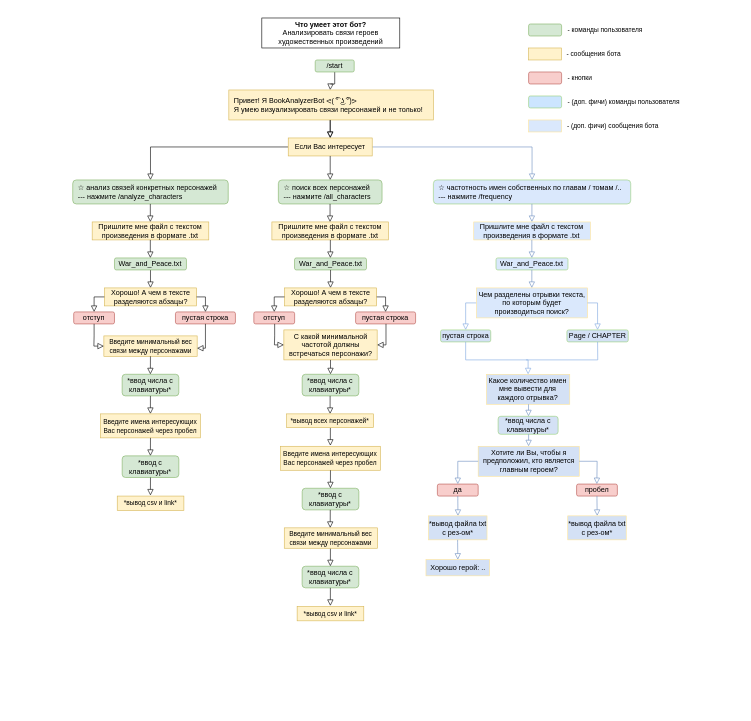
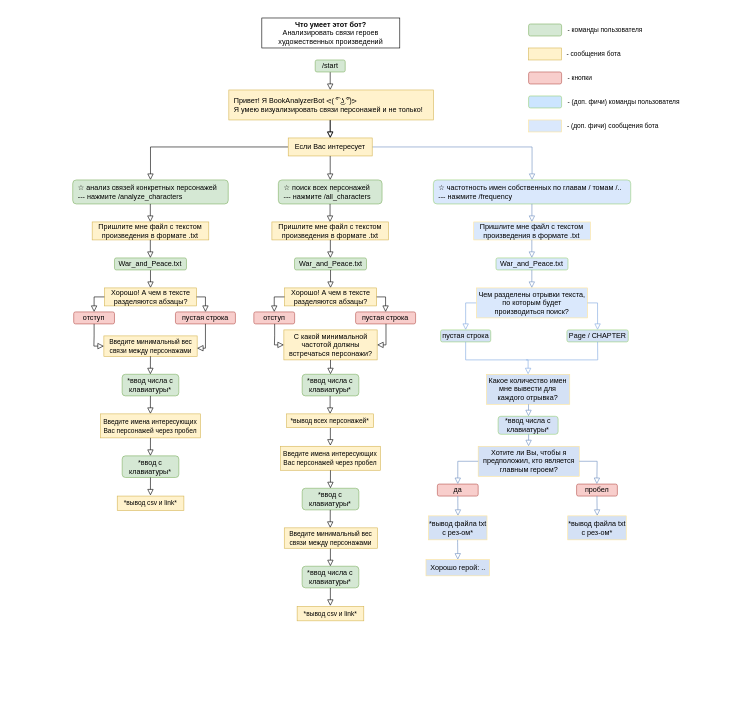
node "/start": size 39x12 -> 30x12
